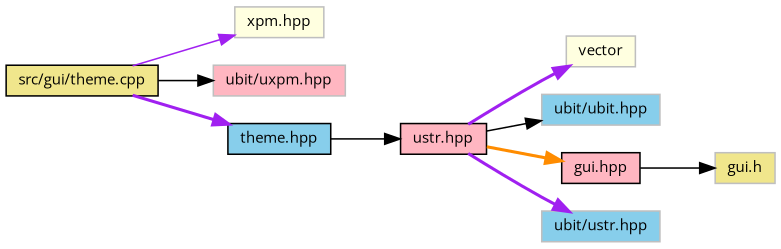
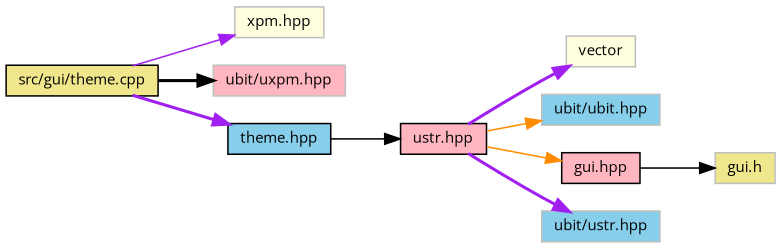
edge "src/gui/theme.cpp" -> "ubit/uxpm.hpp": style solid -> bold
edge "ustr.hpp" -> "ubit/ubit.hpp": color black -> darkorange
edge "ustr.hpp" -> "gui.hpp": style bold -> solid
